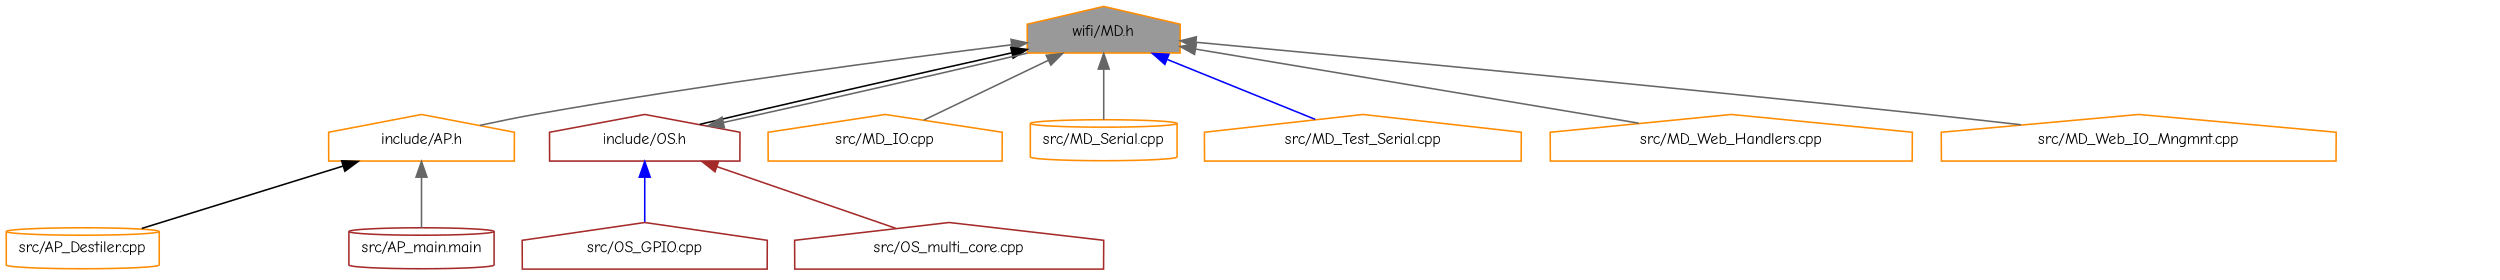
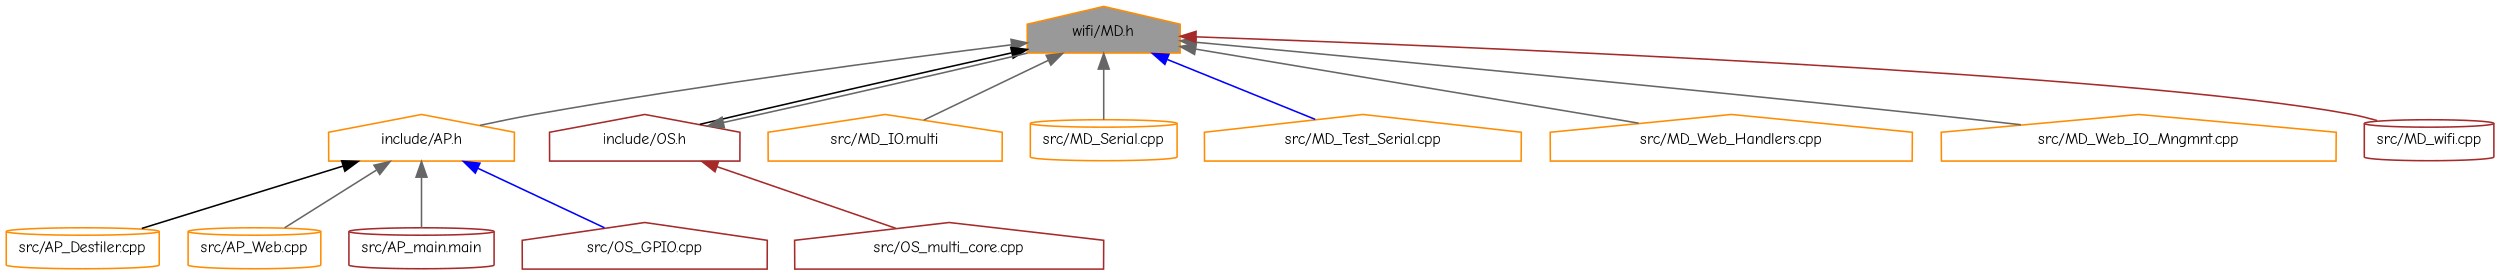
node "src/MD_IO.cpp": label "src/MD_IO.cpp" -> "src/MD_IO.multi"
node "src/MD_wifi.cpp": added
edge "src/OS_GPIO.cpp" -> "include/OS.h": now "src/OS_GPIO.cpp" -> "include/AP.h"
node "src/AP_Web.cpp": added
